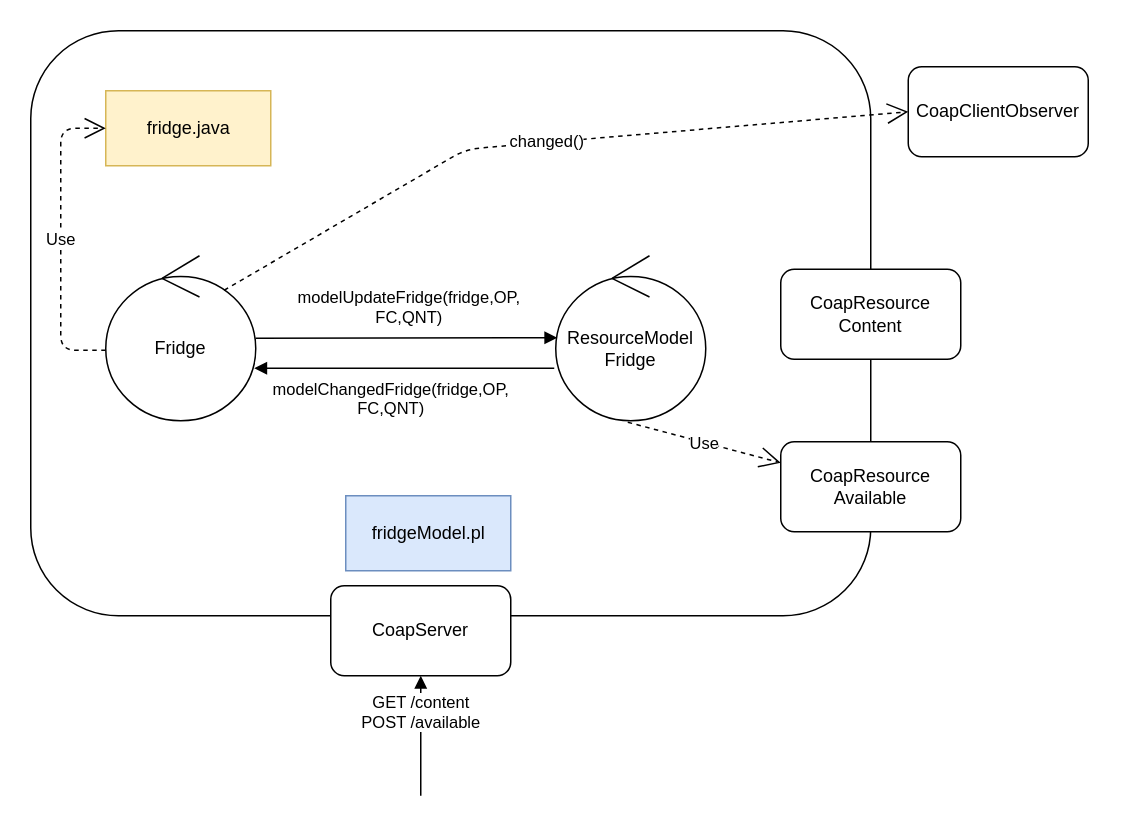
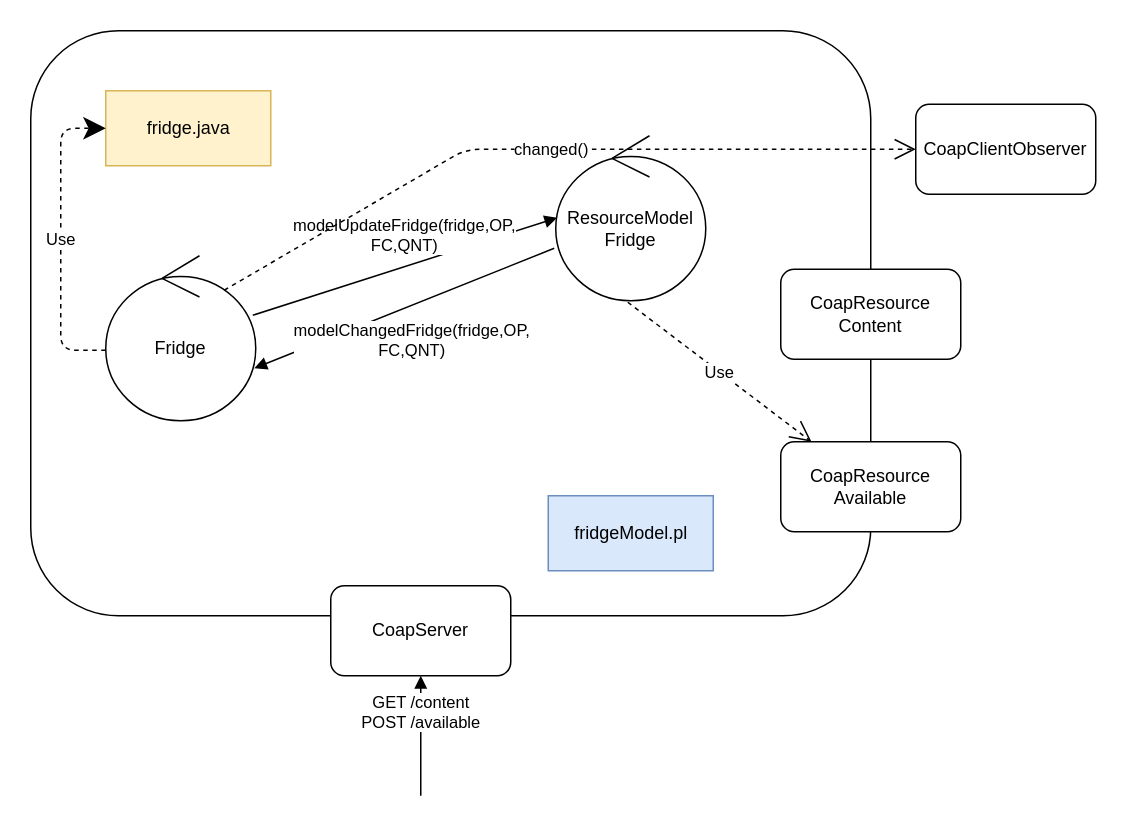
node "CoapClientObserver": moved (998, 112) -> (1006, 149)
edge "Fridge" -> "fridge.java": arrowhead open -> classic
node "ResourceModel Fridge": moved (631, 338) -> (631, 218)
node "fridgeModel.pl": moved (428, 533) -> (631, 533)
